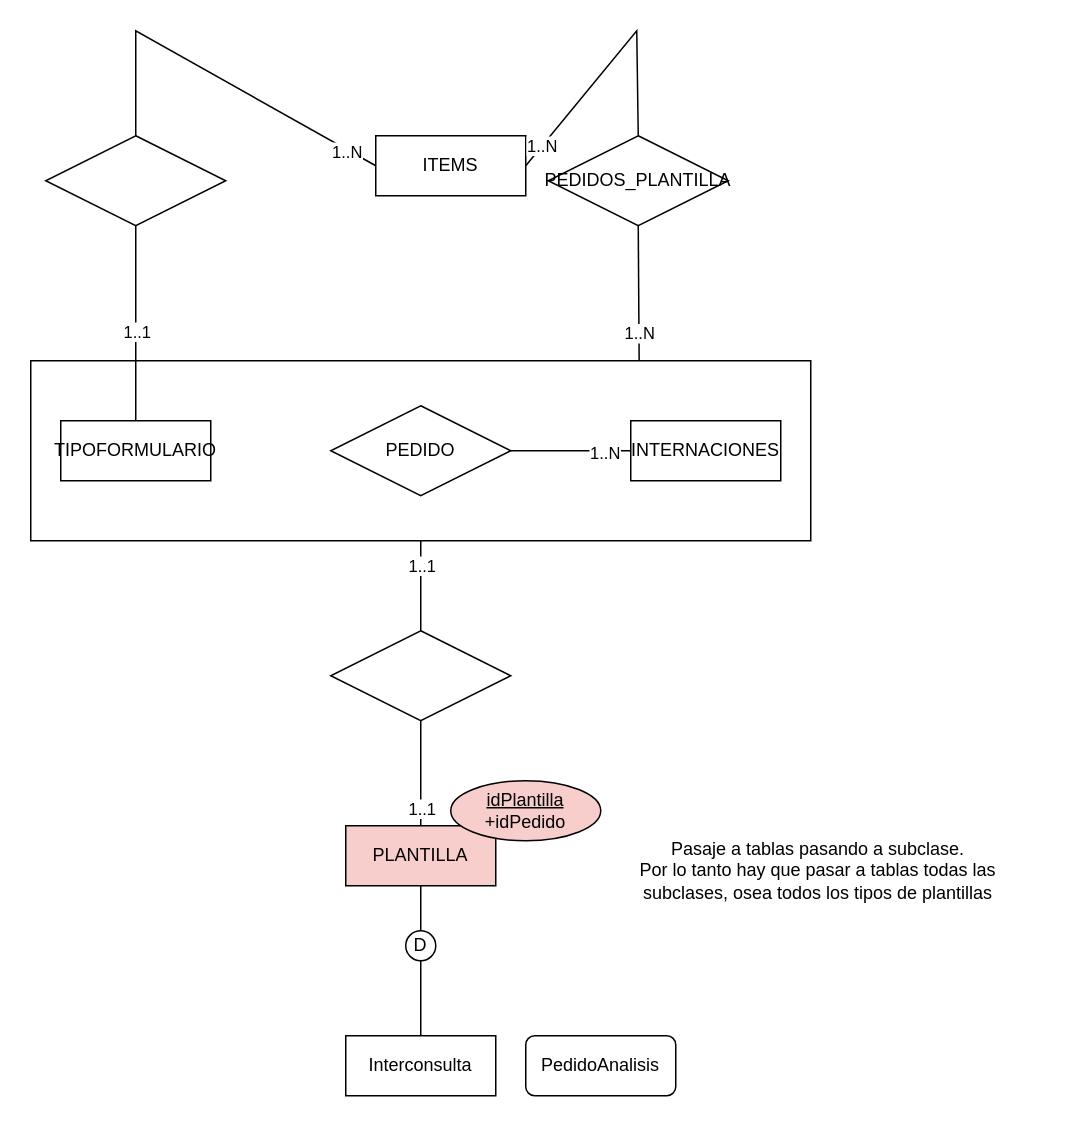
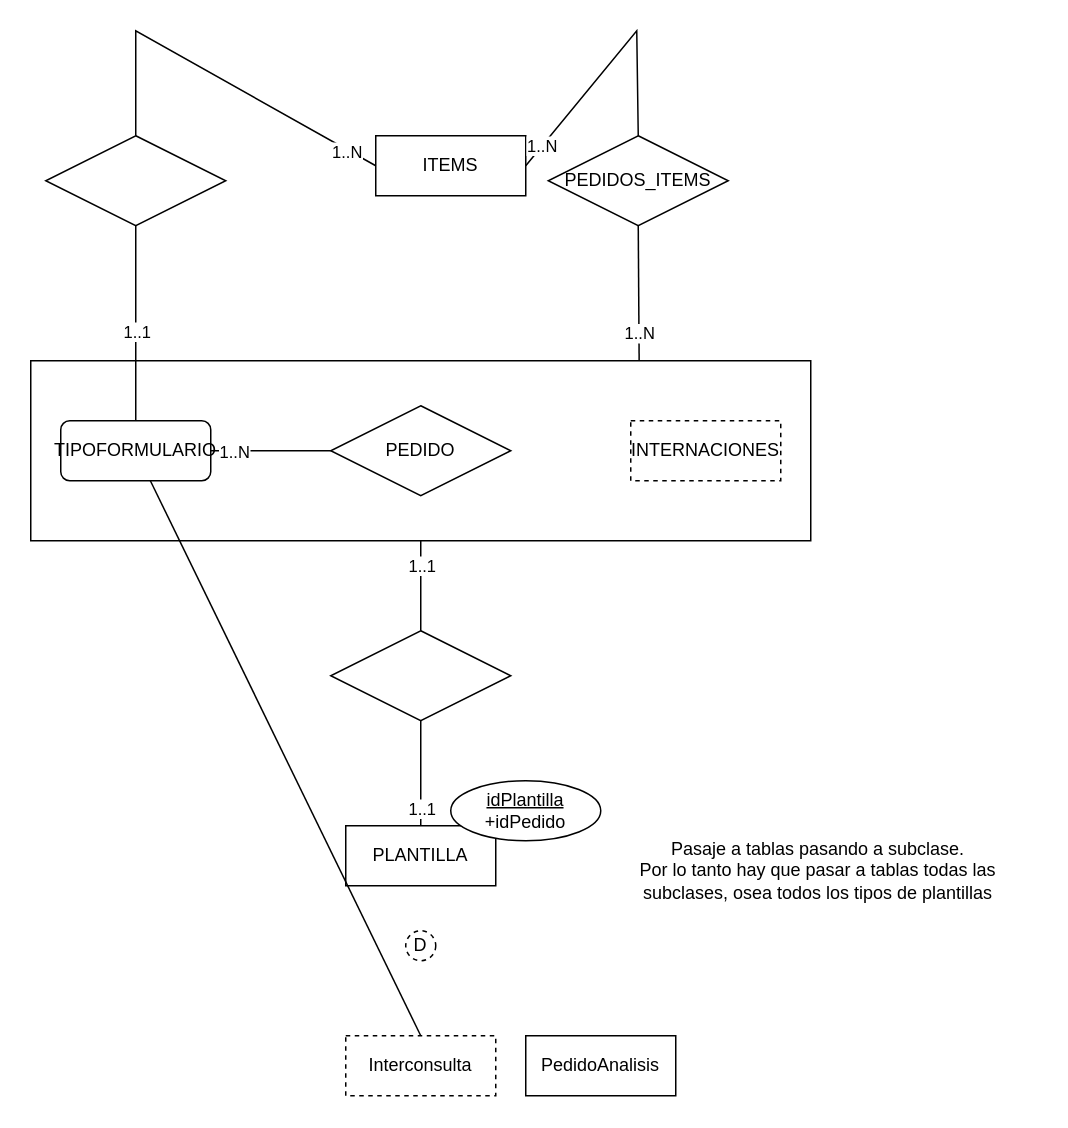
node "PEDIDOS_PLANTILLA": label "PEDIDOS_PLANTILLA" -> "PEDIDOS_ITEMS"
node "TIPOFORMULARIO": shape rectangle -> rounded rectangle
edge "TIPOFORMULARIO" -- "PEDIDO": added, label "1..N"
edge "PEDIDO" -- "INTERNACIONES": removed, label "1..N"
node "INTERNACIONES": style solid -> dashed
node "idPlantilla +idPedido": fillcolor #f8cecc -> #ffffff
node "PLANTILLA": fillcolor #f8cecc -> #ffffff
edge "PLANTILLA" -- "D": removed
node "D": style solid -> dashed
edge "D" -- "Interconsulta": now "TIPOFORMULARIO" -- "Interconsulta"
node "Interconsulta": style solid -> dashed
node "PedidoAnalisis": shape rounded rectangle -> rectangle
